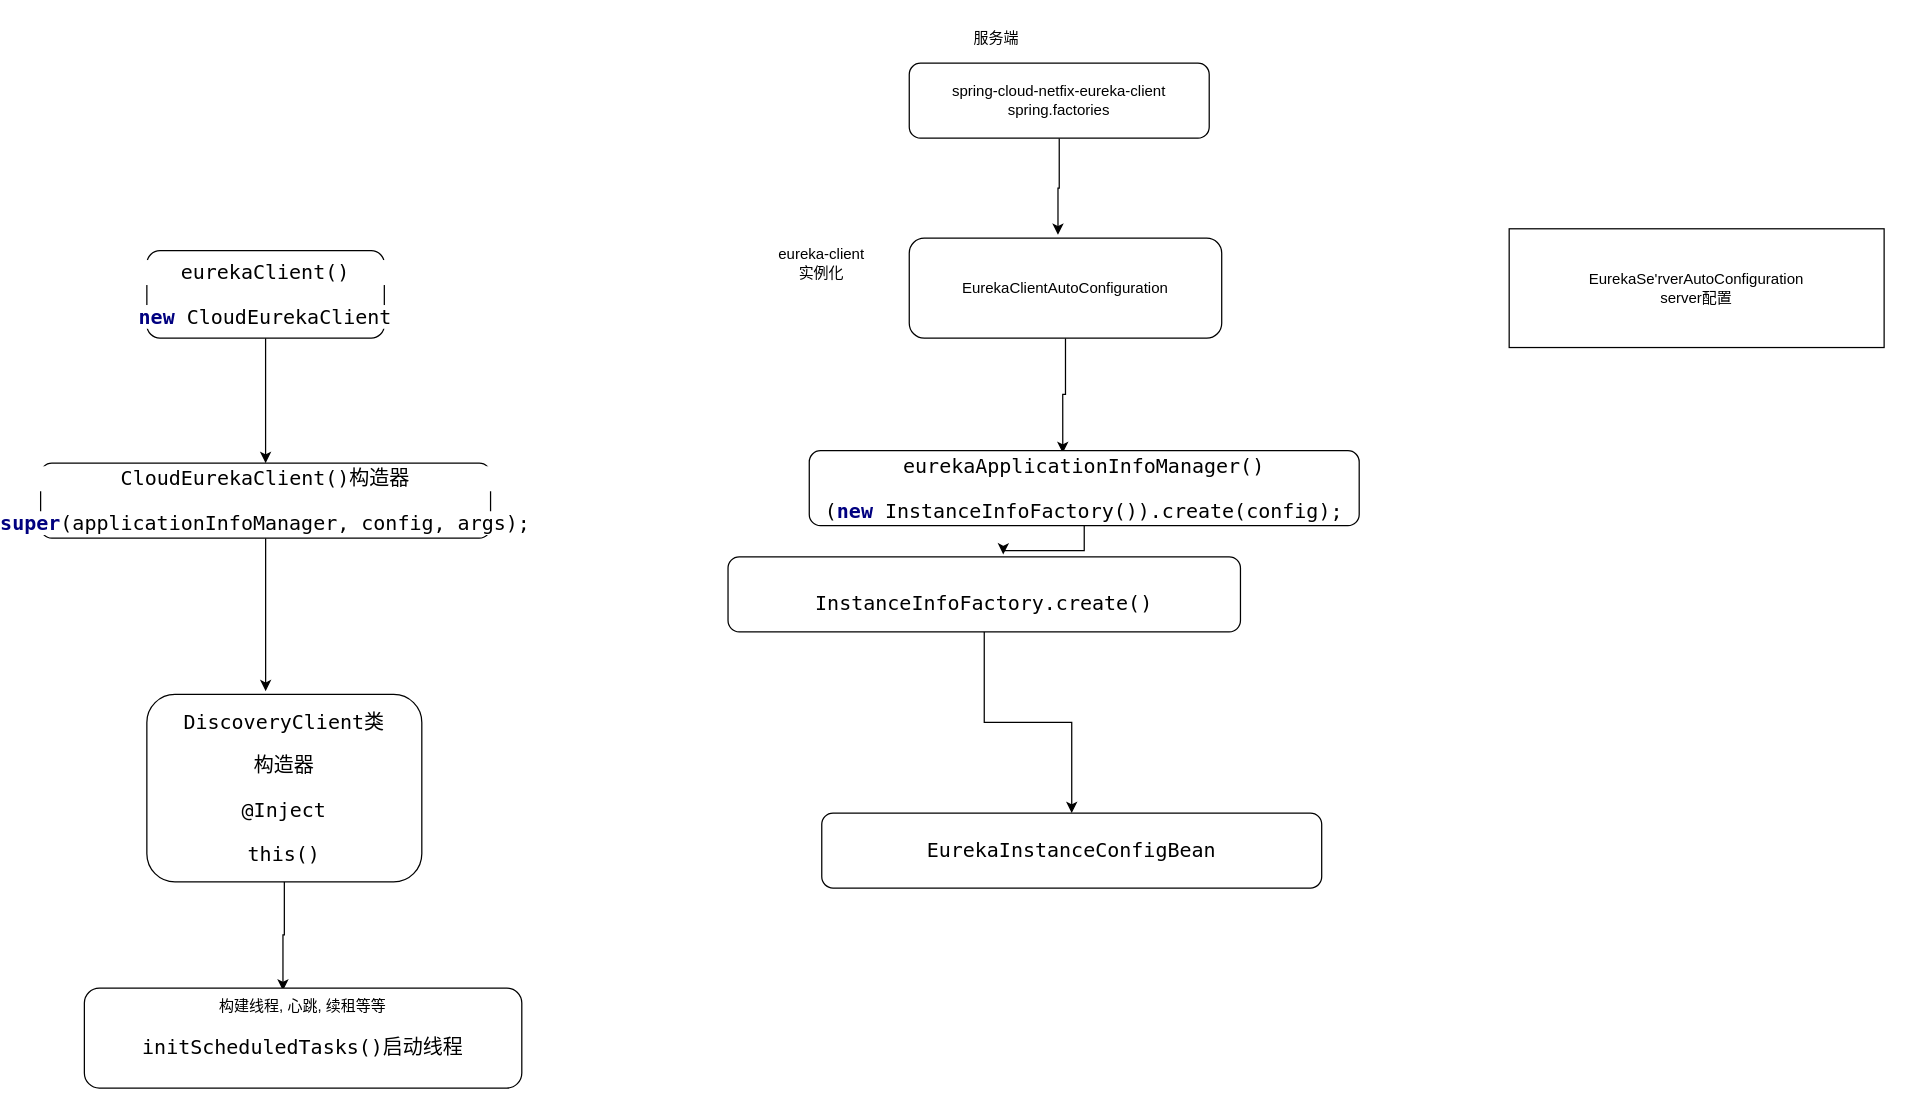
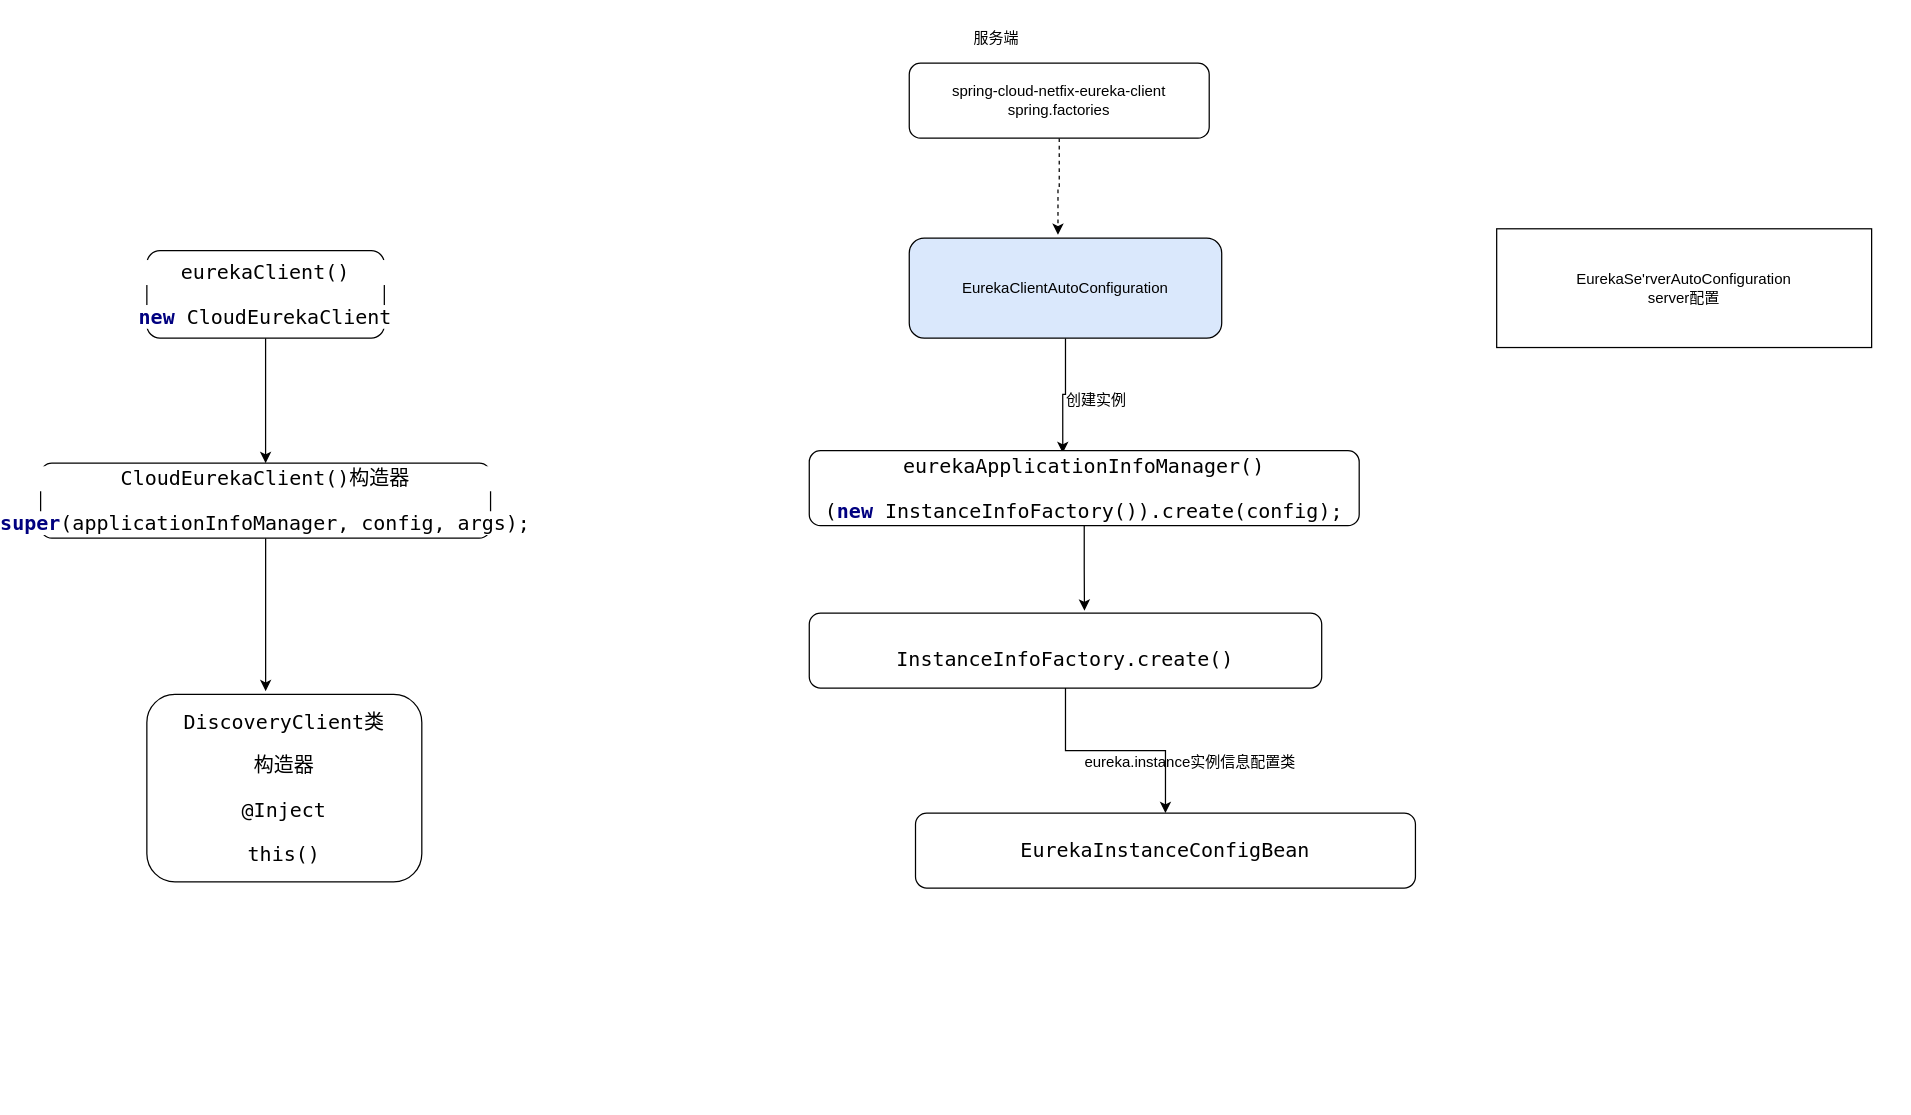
edge "spring-cloud-netfix-eureka-client spring.factories" -> "EurekaClientAutoConfiguration": style solid -> dashed
node "eureka-client实例化": removed
node "EurekaClientAutoConfiguration": fillcolor #ffffff -> #dae8fc
node "EurekaSe'rverAutoConfiguration server配置": moved (1697, 288) -> (1684, 288)
node "创建实例": added
node "InstanceInfoFactory.create()": moved (984, 594) -> (1066, 651)
node "eureka.instance实例信息配置类": added
node "EurekaInstanceConfigBean": moved (1072, 851) -> (1166, 851)
edge "DiscoveryClient类构造器@Injectthis()" -> "构建线程, 心跳, 续租等等 initScheduledTasks()启动线程": removed
node "构建线程, 心跳, 续租等等 initScheduledTasks()启动线程": removed
